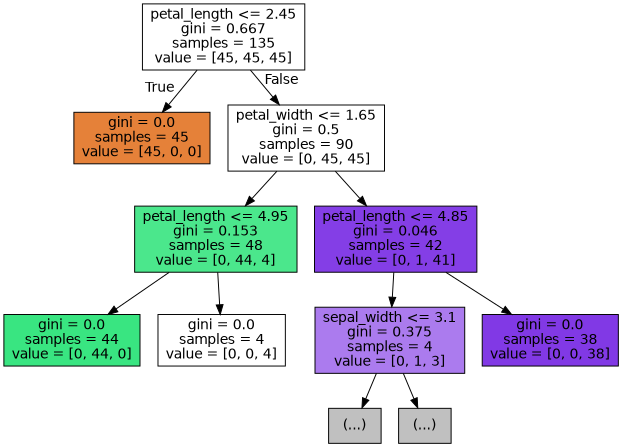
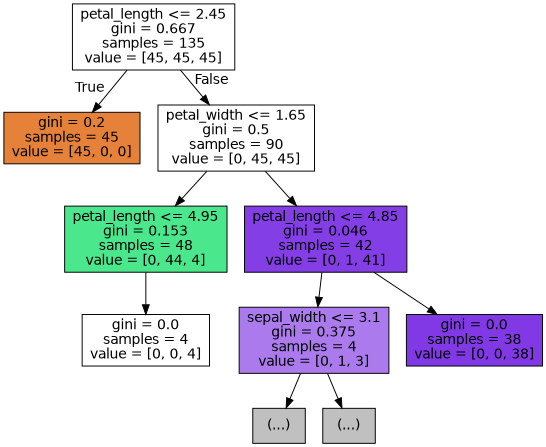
node "gini = 0.0 samples = 45 value = [45, 0, 0]": label "gini = 0.0 samples = 45 value = [45, 0, 0]" -> "gini = 0.2 samples = 45 value = [45, 0, 0]"
node "gini = 0.0 samples = 44 value = [0, 44, 0]": removed
